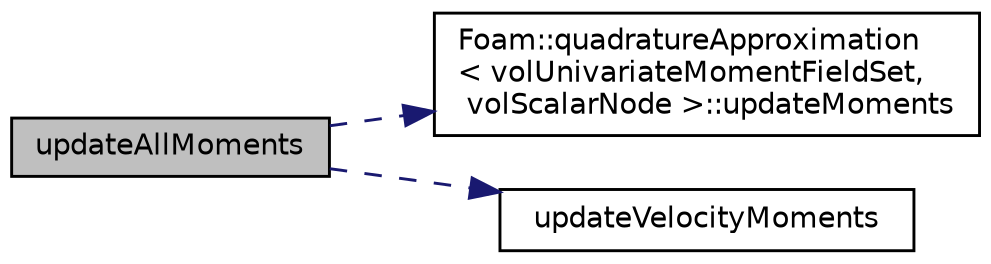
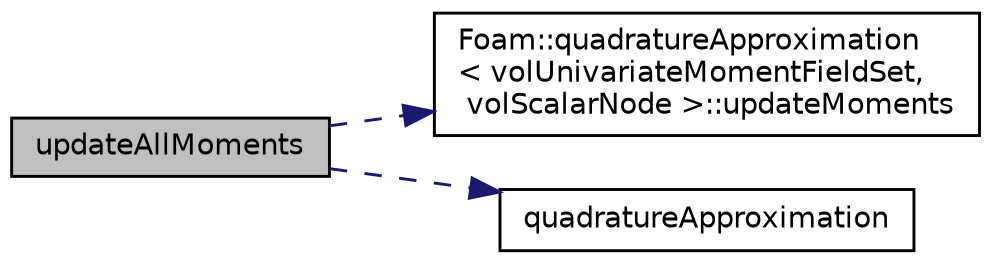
node "updateVelocityMoments": label "updateVelocityMoments" -> "quadratureApproximation"
